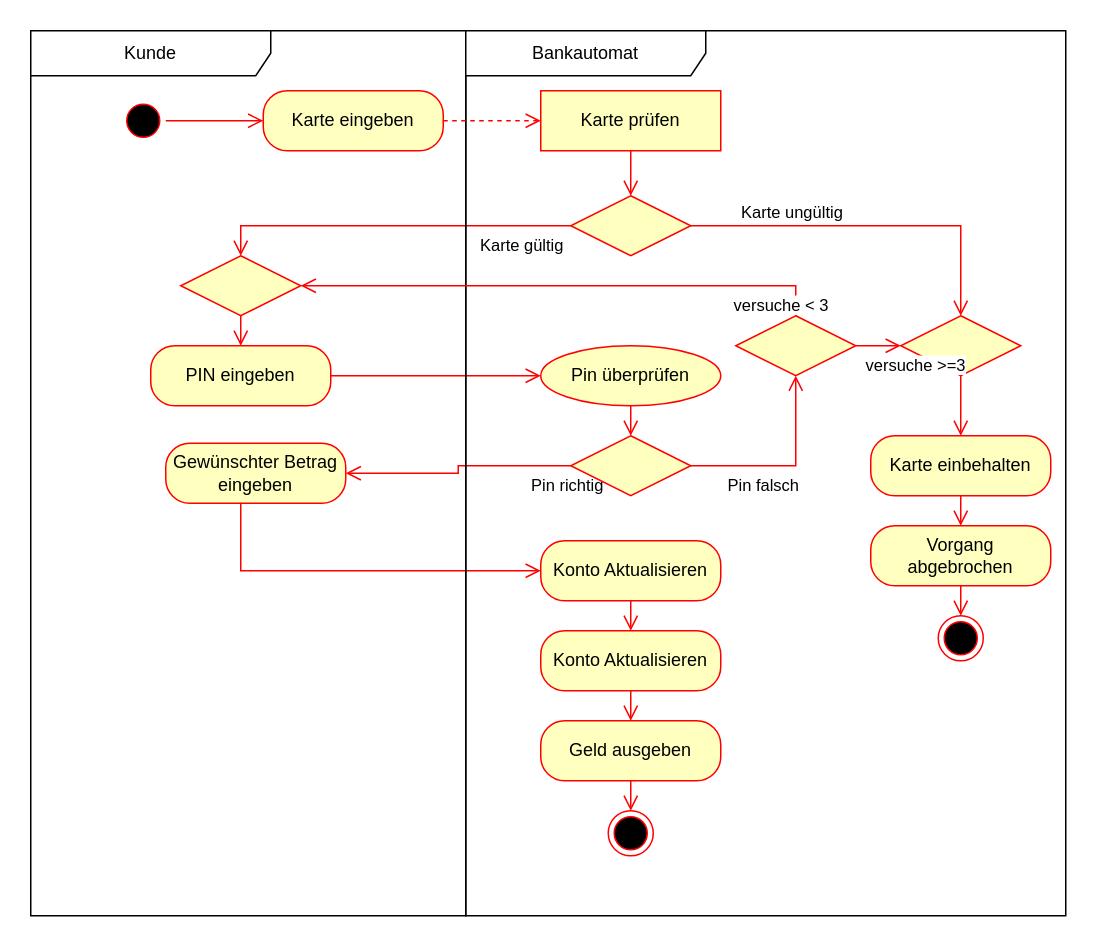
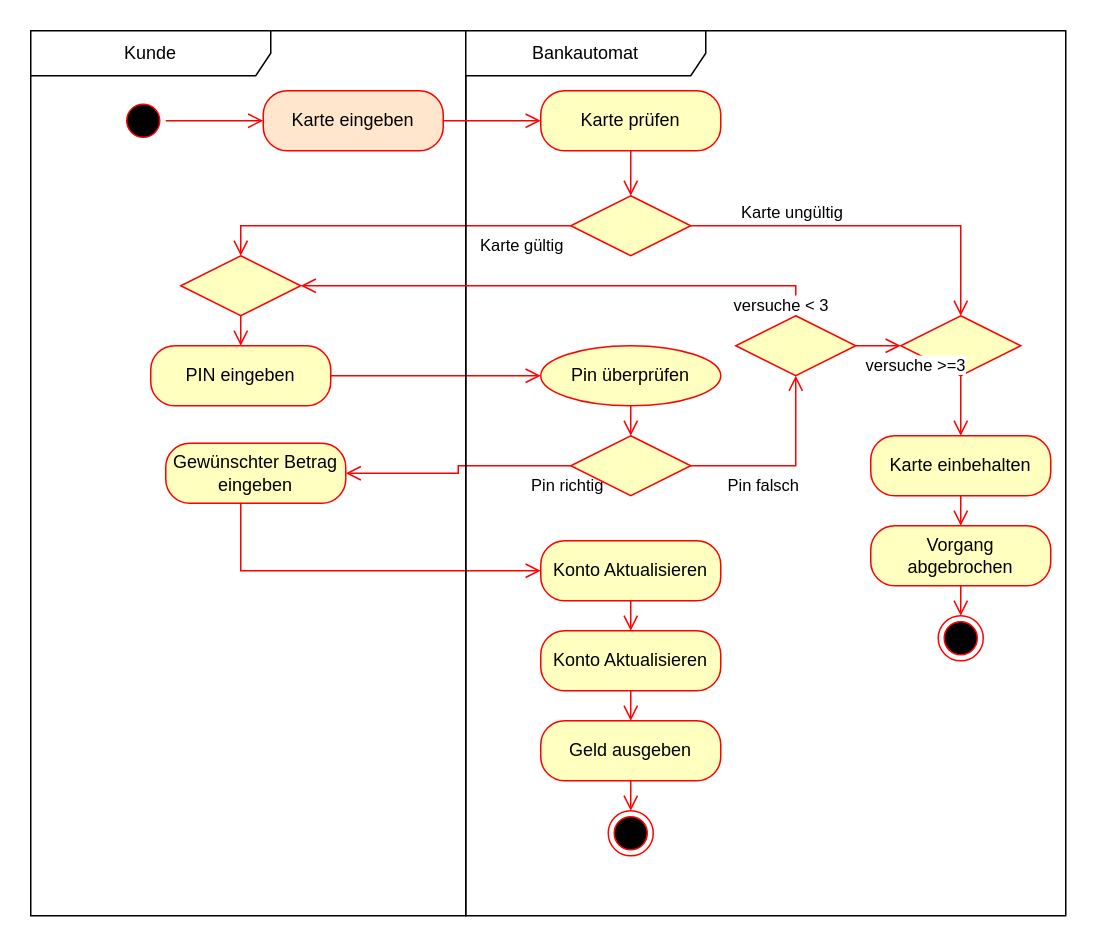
node "Karte eingeben": fillcolor #ffffc0 -> #ffe6cc
edge "Karte eingeben" -> "Karte prüfen": style dashed -> solid
node "Karte prüfen": shape rectangle -> rounded rectangle
